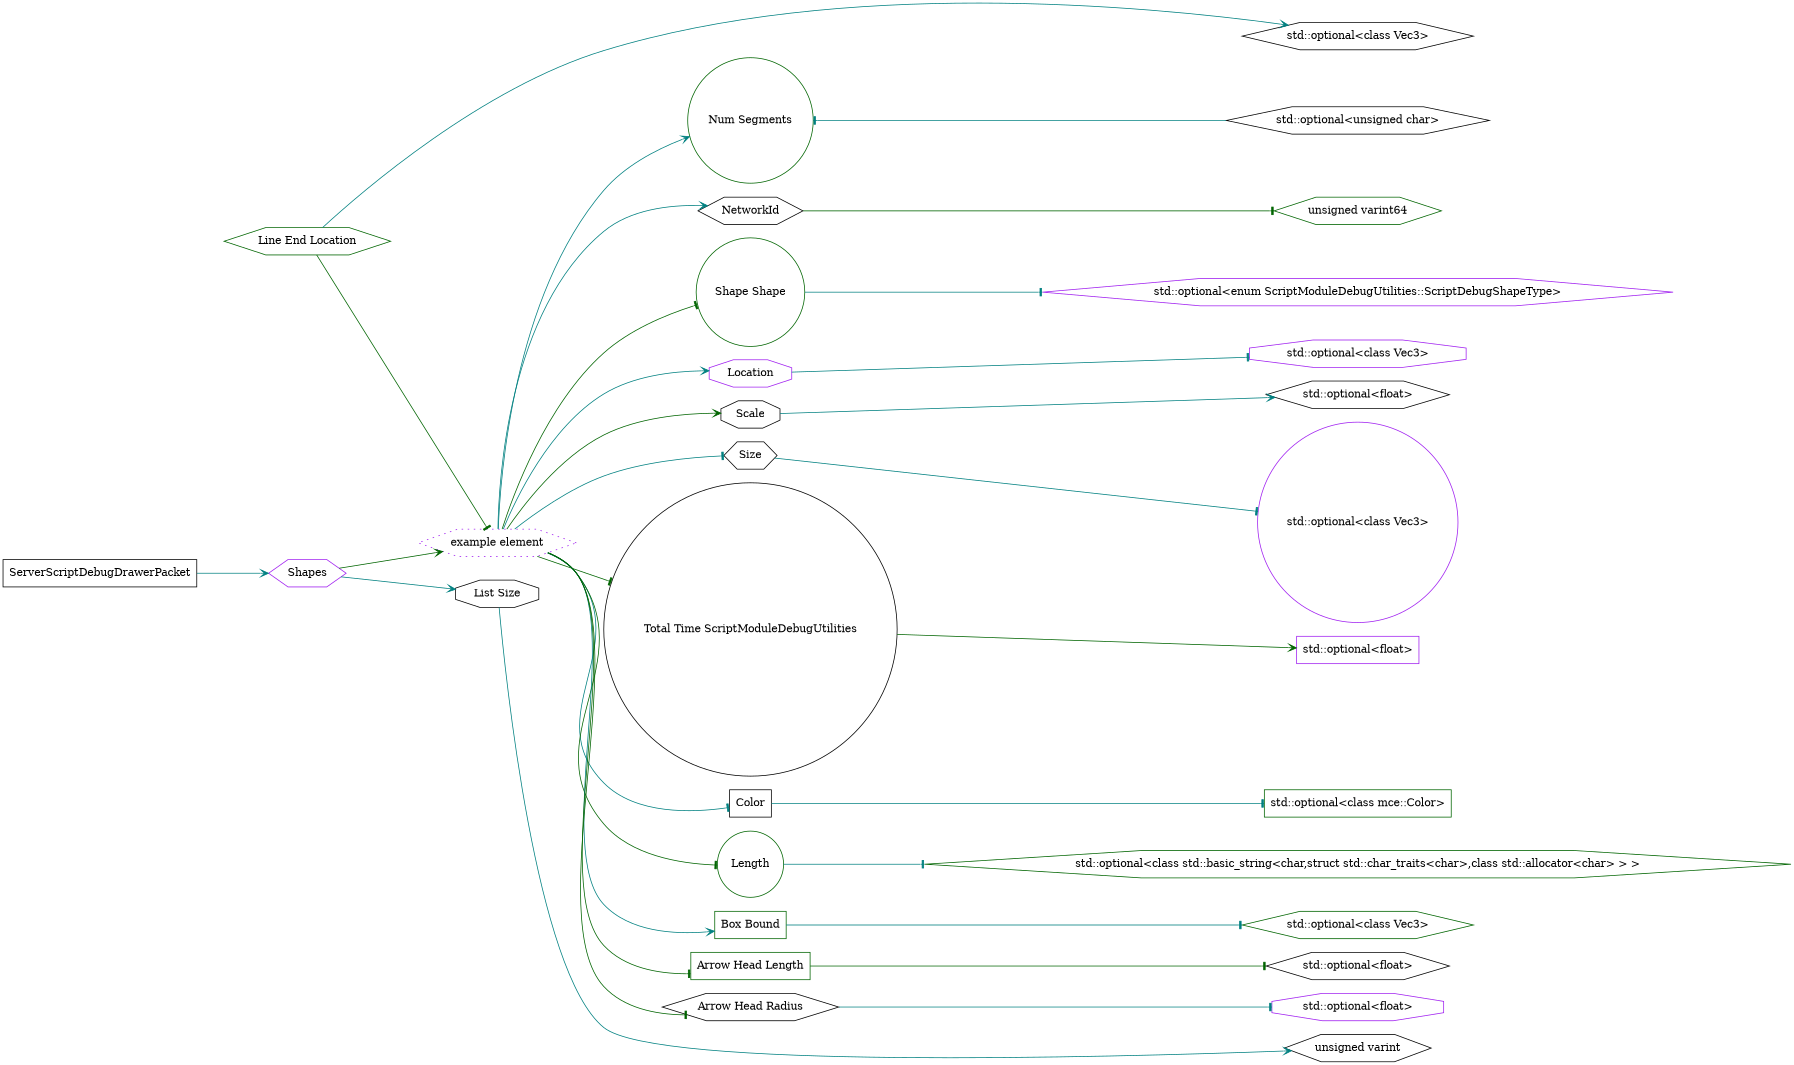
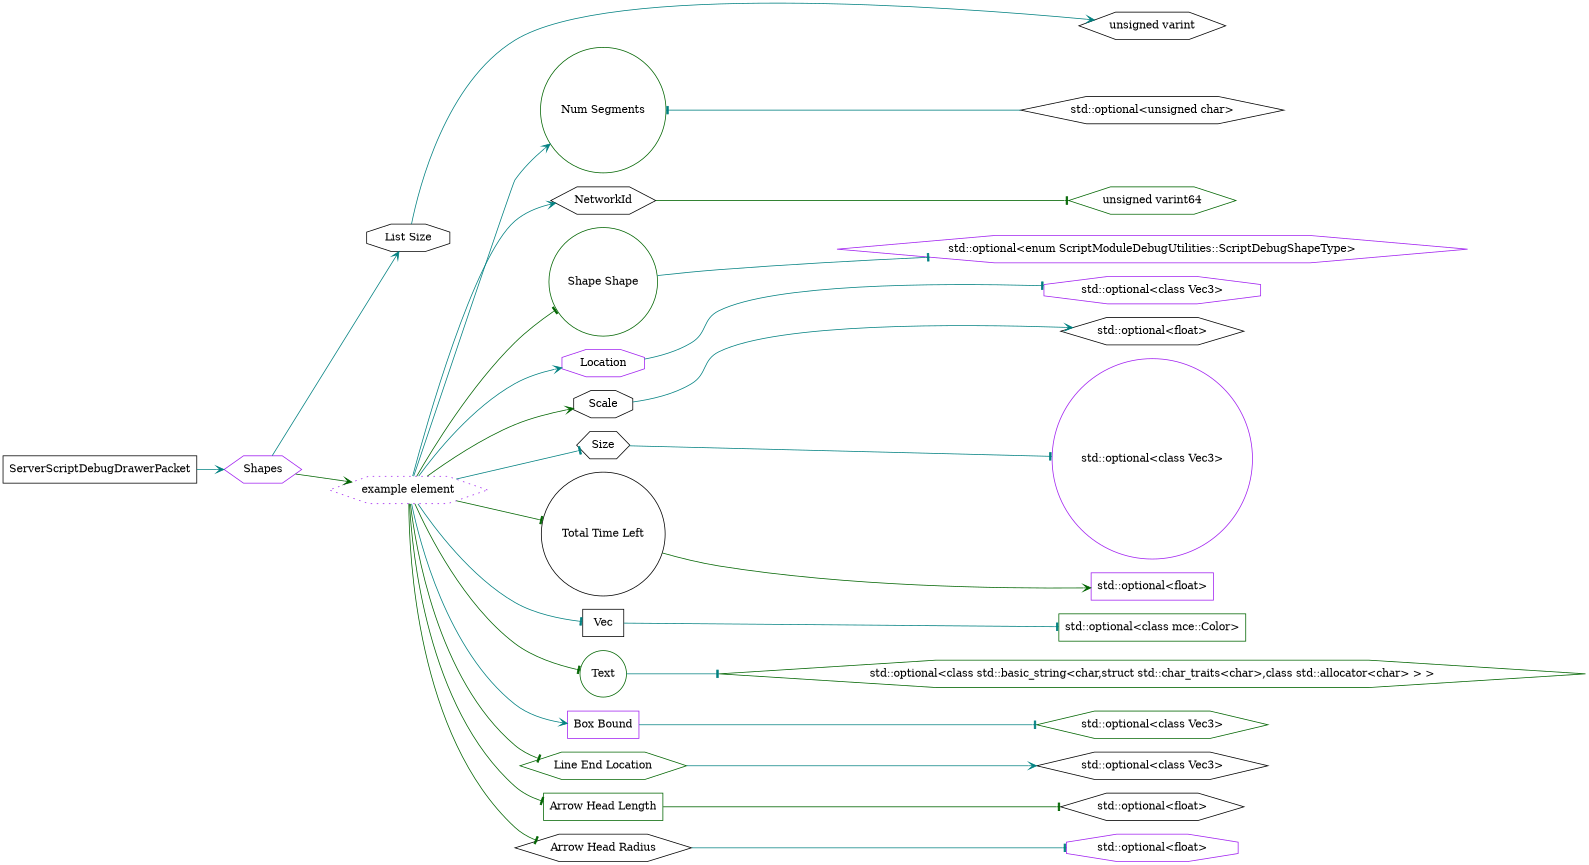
edge "Line End Location" -> "example element": reversed
node "Total Time ScriptModuleDebugUtilities": label "Total Time ScriptModuleDebugUtilities" -> "Total Time Left"
node "Color": label "Color" -> "Vec"
node "Length": label "Length" -> "Text"
node "Box Bound": color darkgreen -> purple
